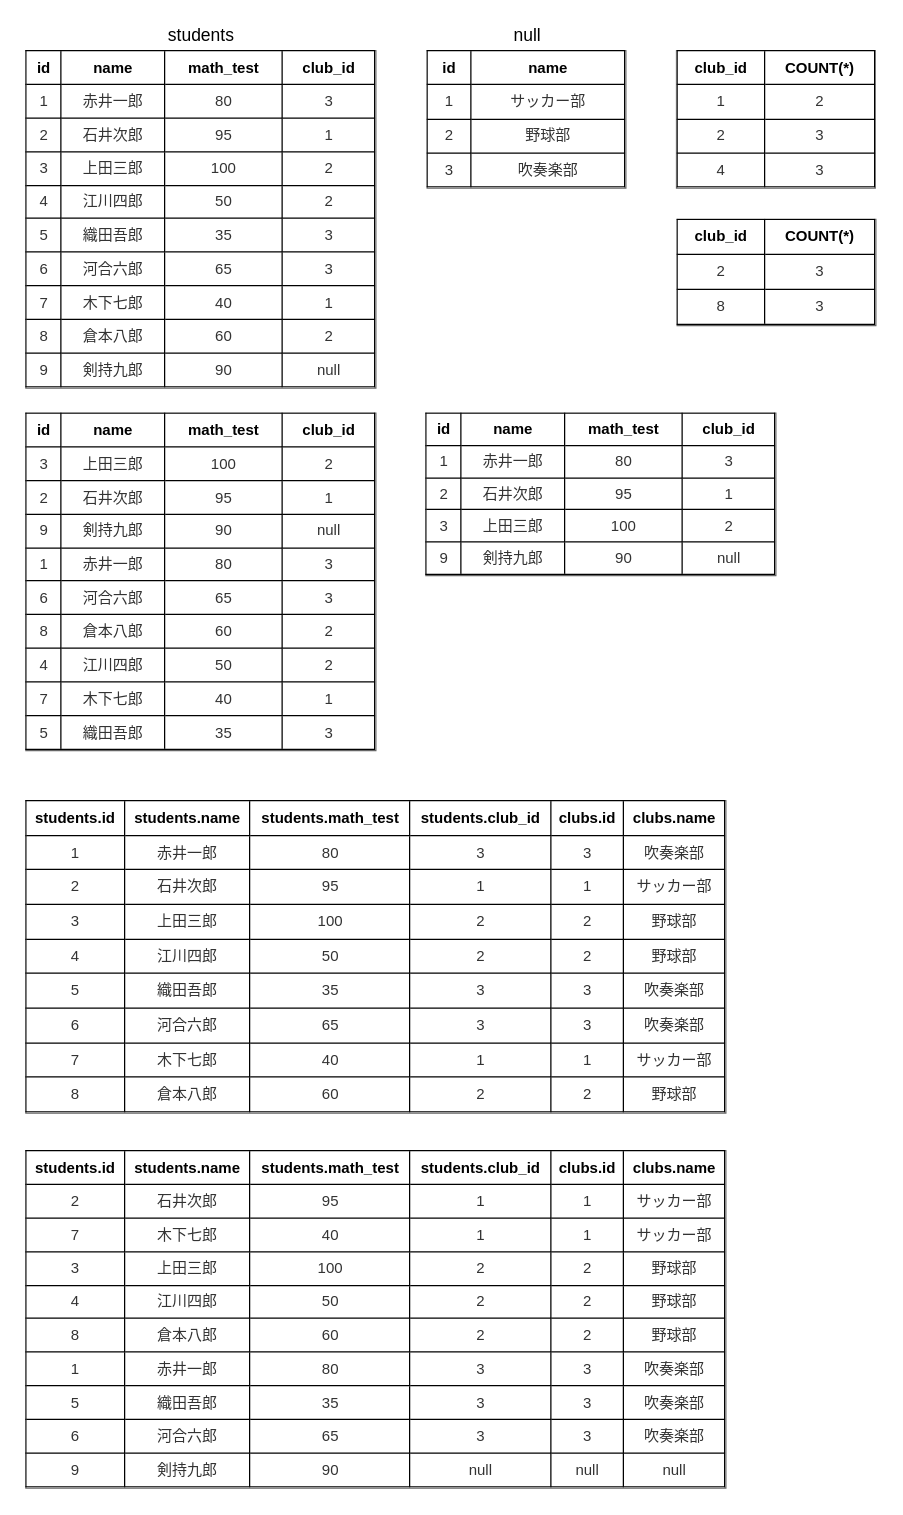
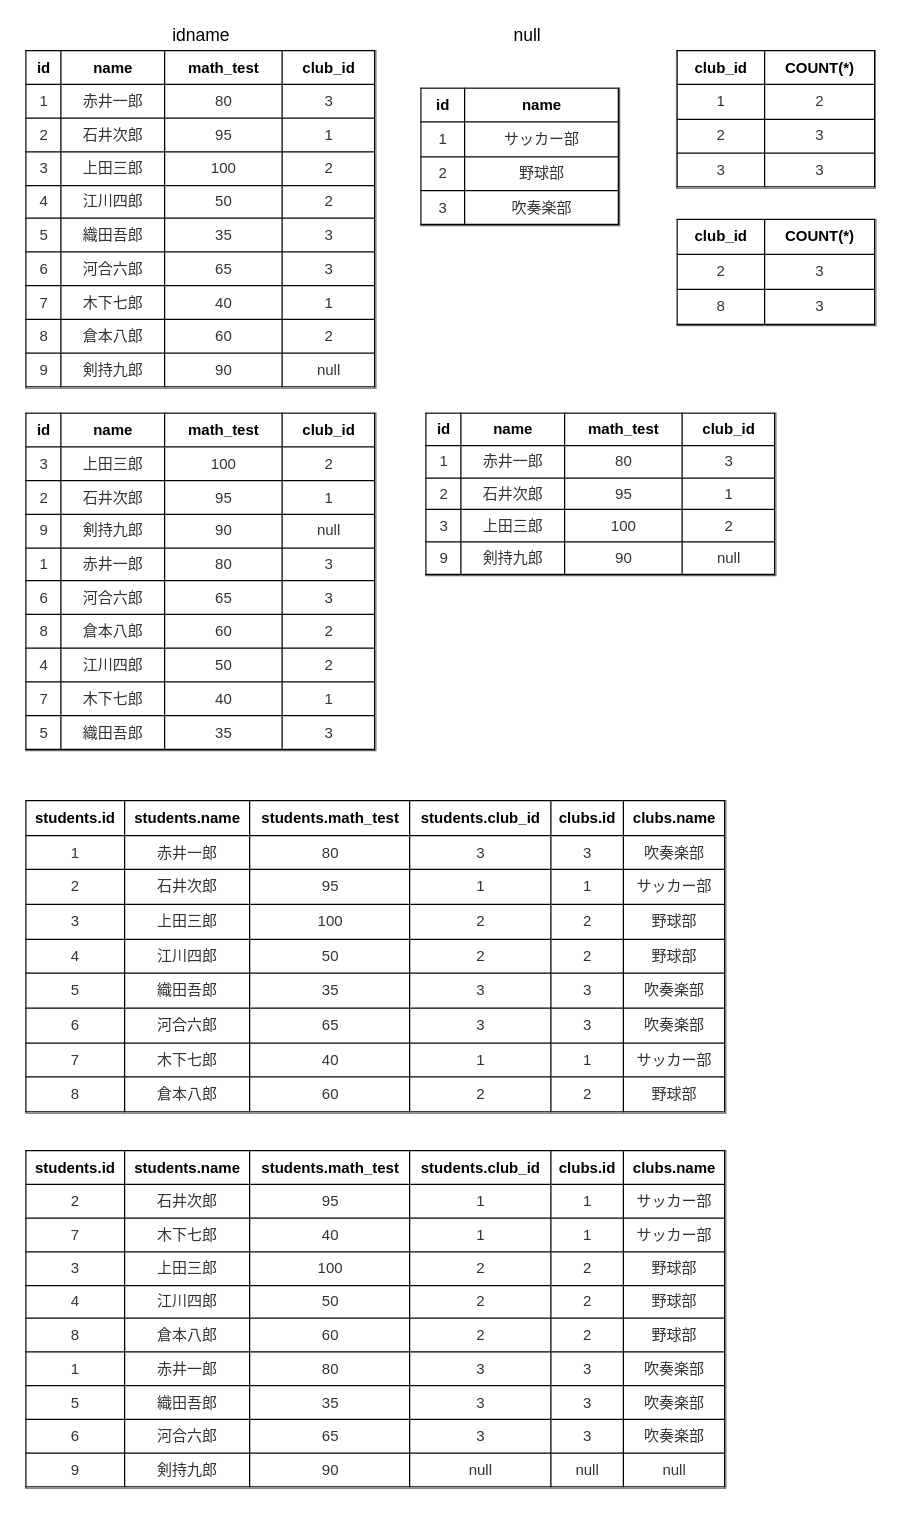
node "students": label "students" -> "idname"
node "club_idCOUNT(*) 1 2 2 3 4 3": label "club_idCOUNT(*) 1 2 2 3 4 3" -> "club_idCOUNT(*) 1 2 2 3 3 3"
node "idname 1 サッカー部 2 野球部 3 吹奏楽部": moved (526, 119) -> (520, 157)
